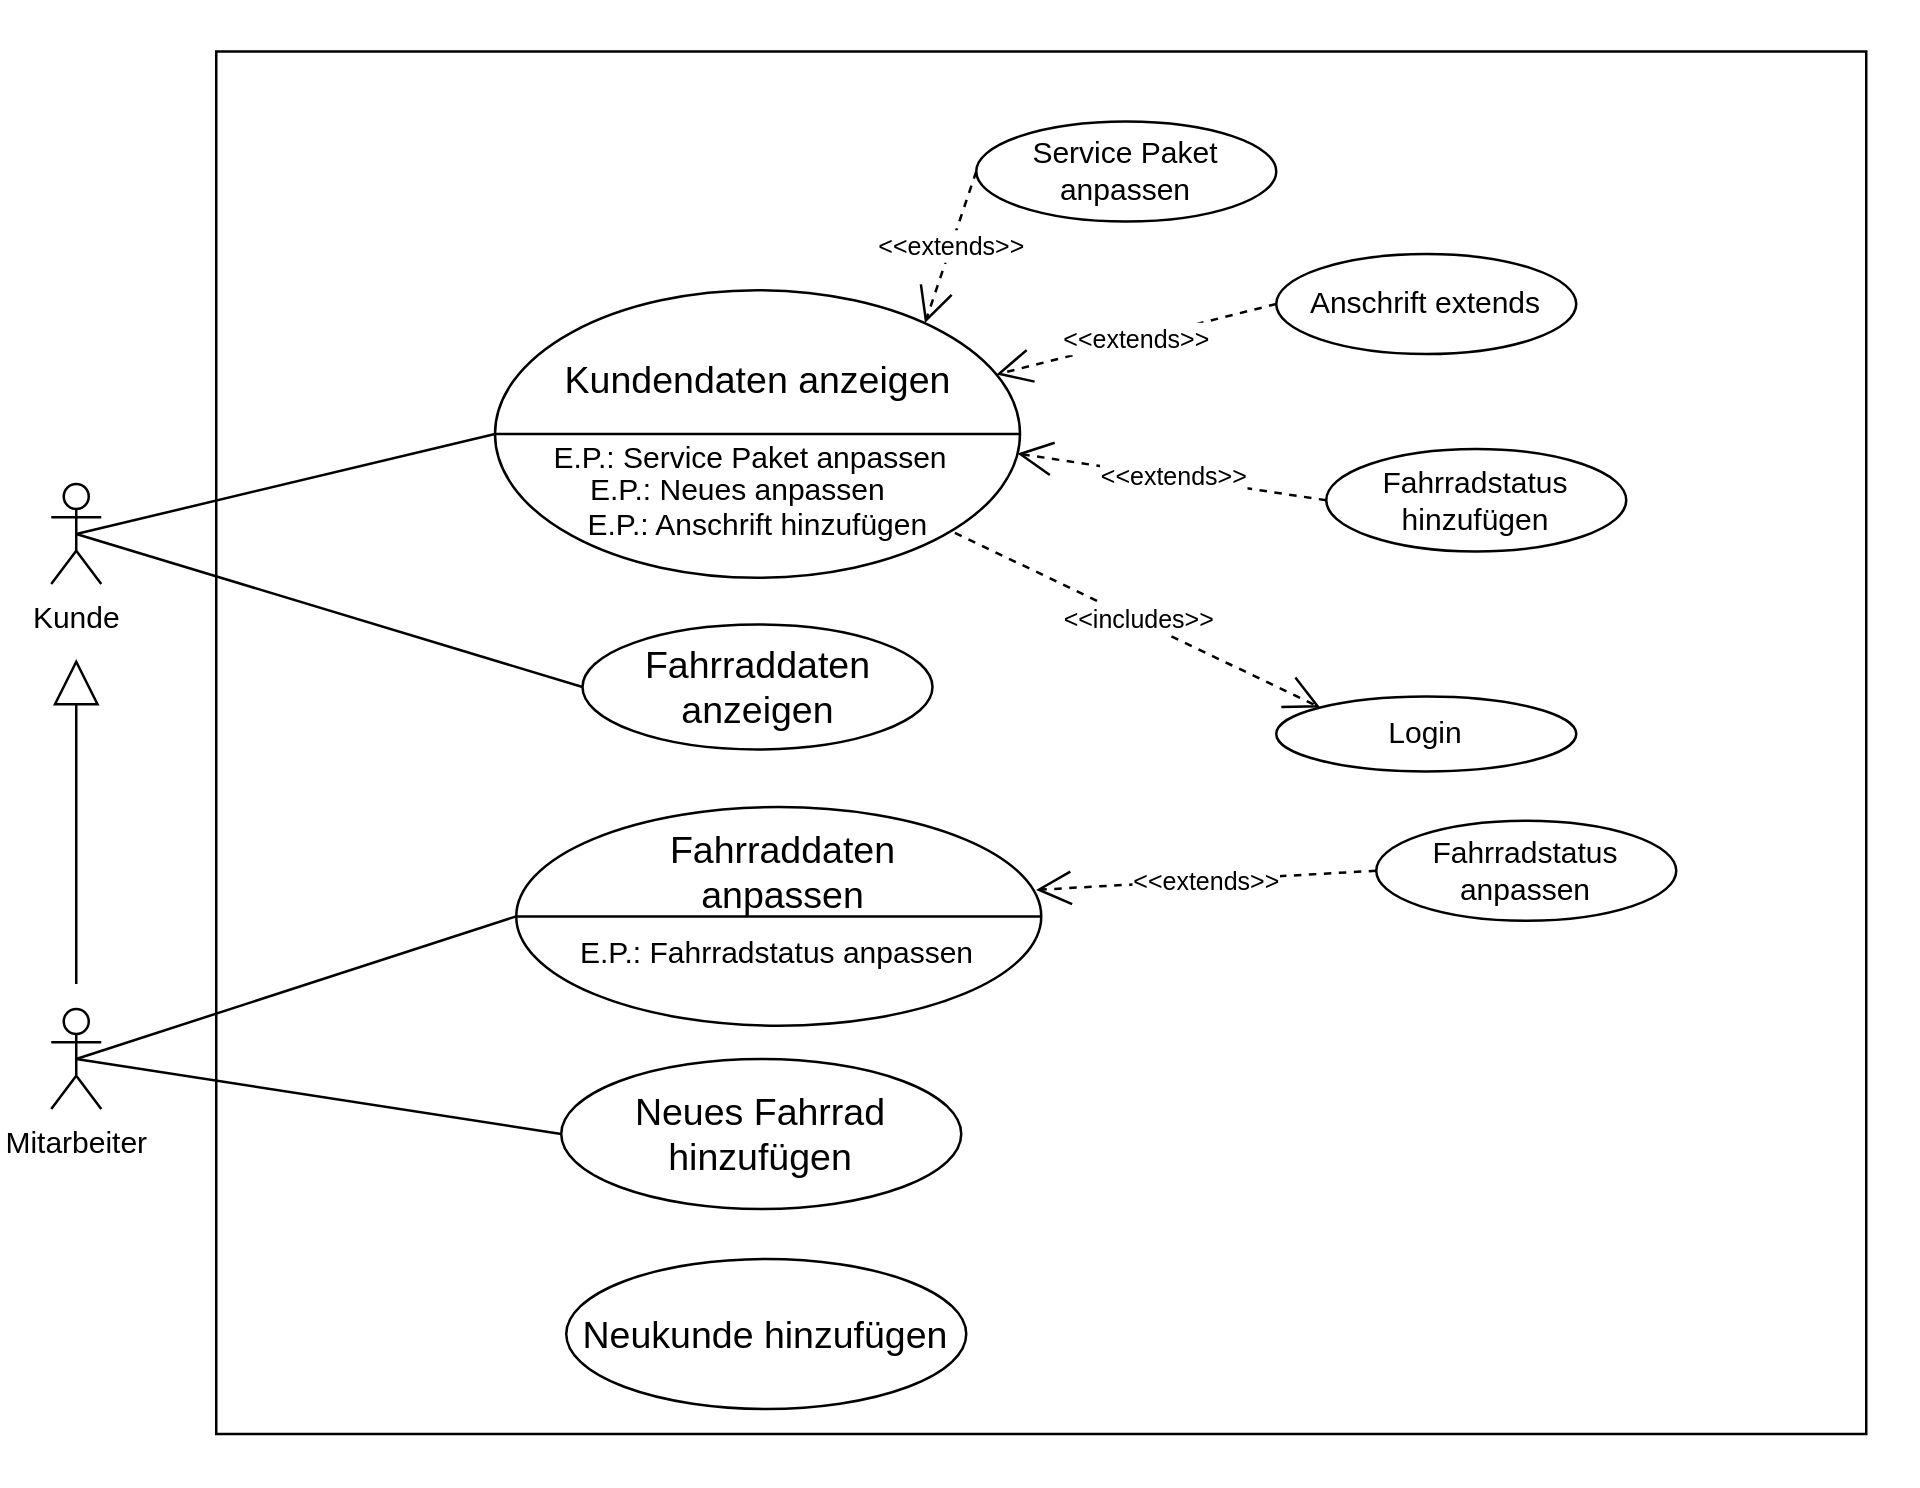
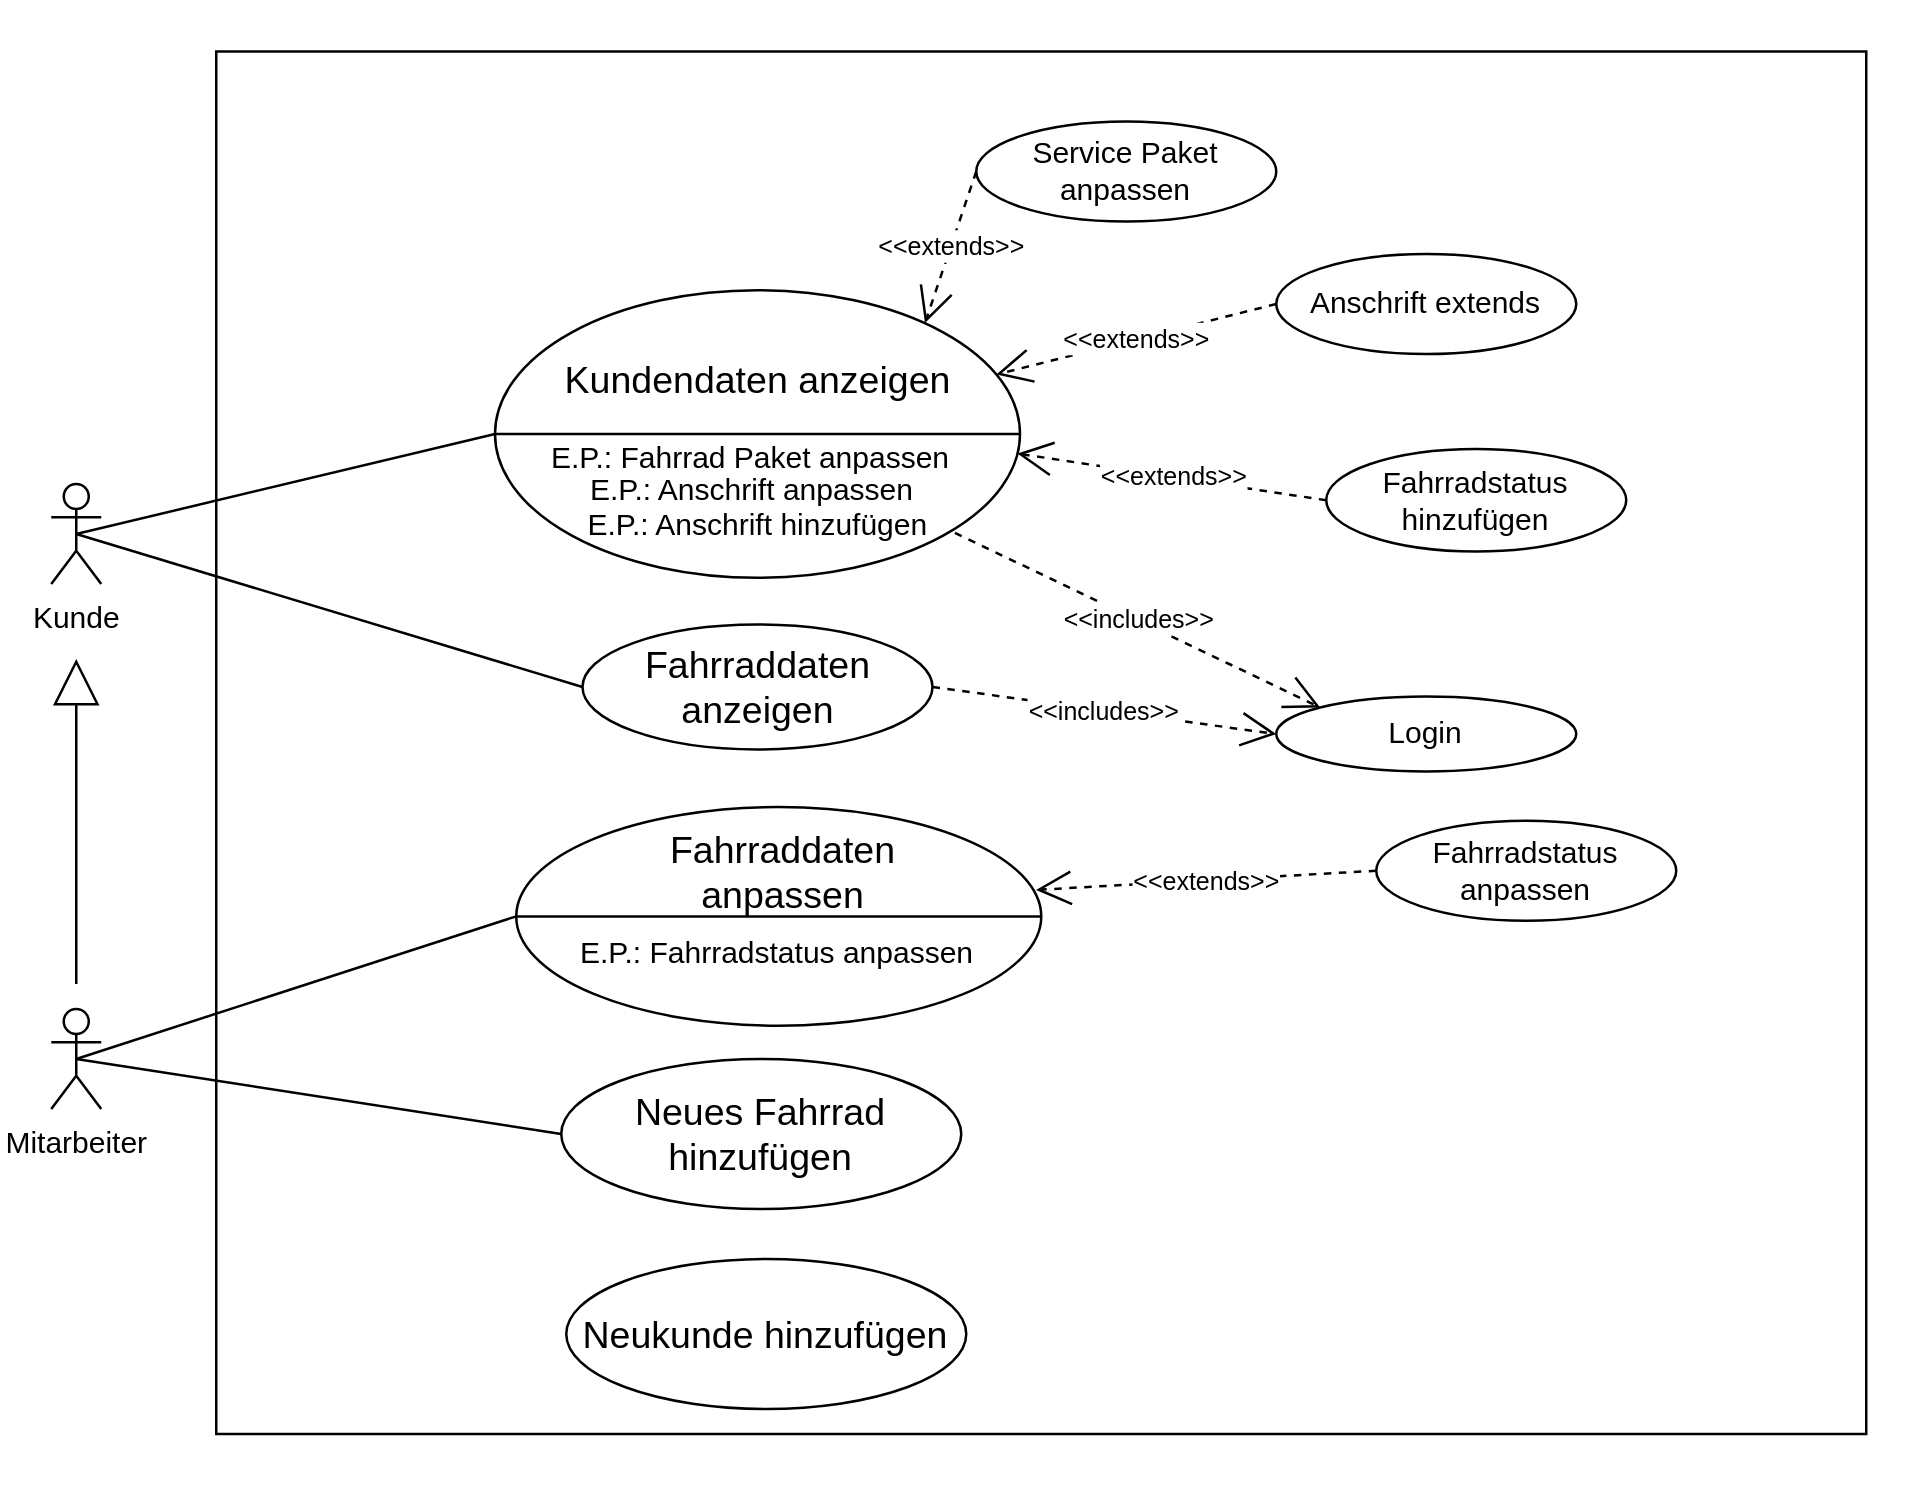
node "E.P.: Service Paket anpassen": label "E.P.: Service Paket anpassen" -> "E.P.: Fahrrad Paket anpassen"
node "E.P.: Neues anpassen": label "E.P.: Neues anpassen" -> "E.P.: Anschrift anpassen"
edge "Fahrraddaten anzeigen" -> "Login": added, label "<<includes>>"
